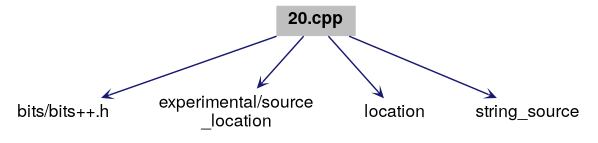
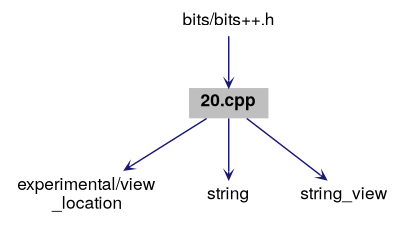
edge "20.cpp" -> "bits/bits++.h": reversed
node "experimental/source _location": label "experimental/source _location" -> "experimental/view _location"
node "location": label "location" -> "string"
node "string_source": label "string_source" -> "string_view"
